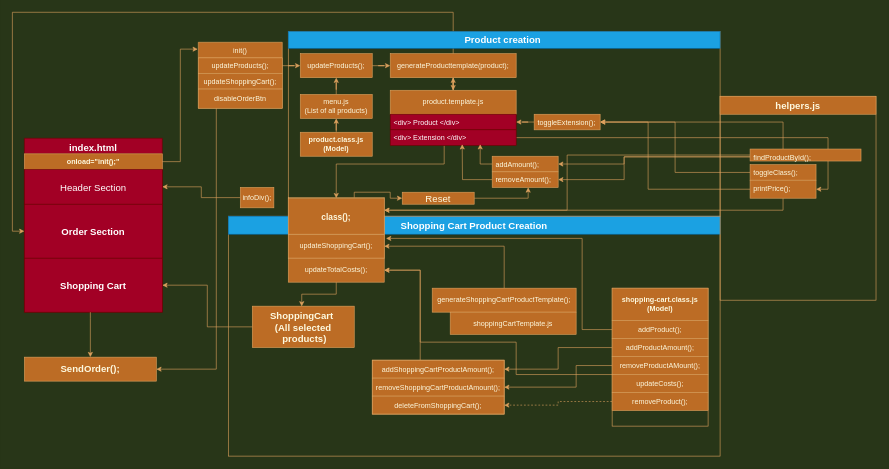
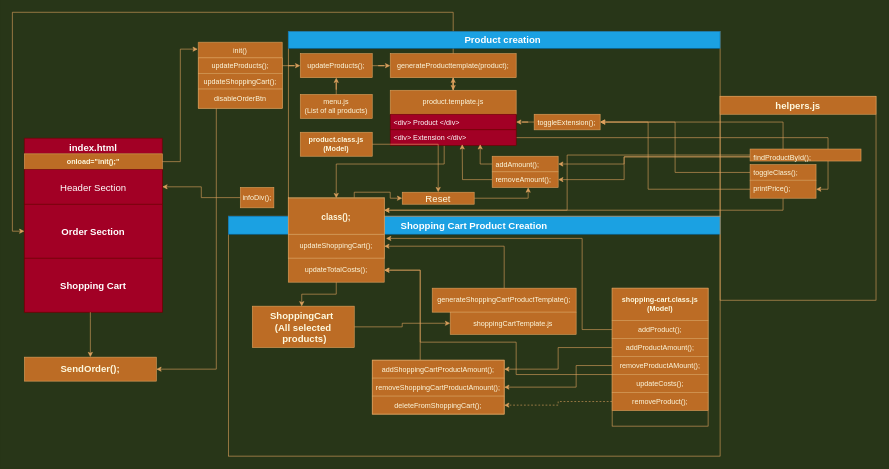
edge "product.class.js (Model)" -> "menu.js (List of all products)": now "product.class.js (Model)" -> "Reset"
edge "ShoppingCart (All selected products)" -> "Shopping Cart": now "ShoppingCart (All selected products)" -> "shoppingCartTemplate.js"
